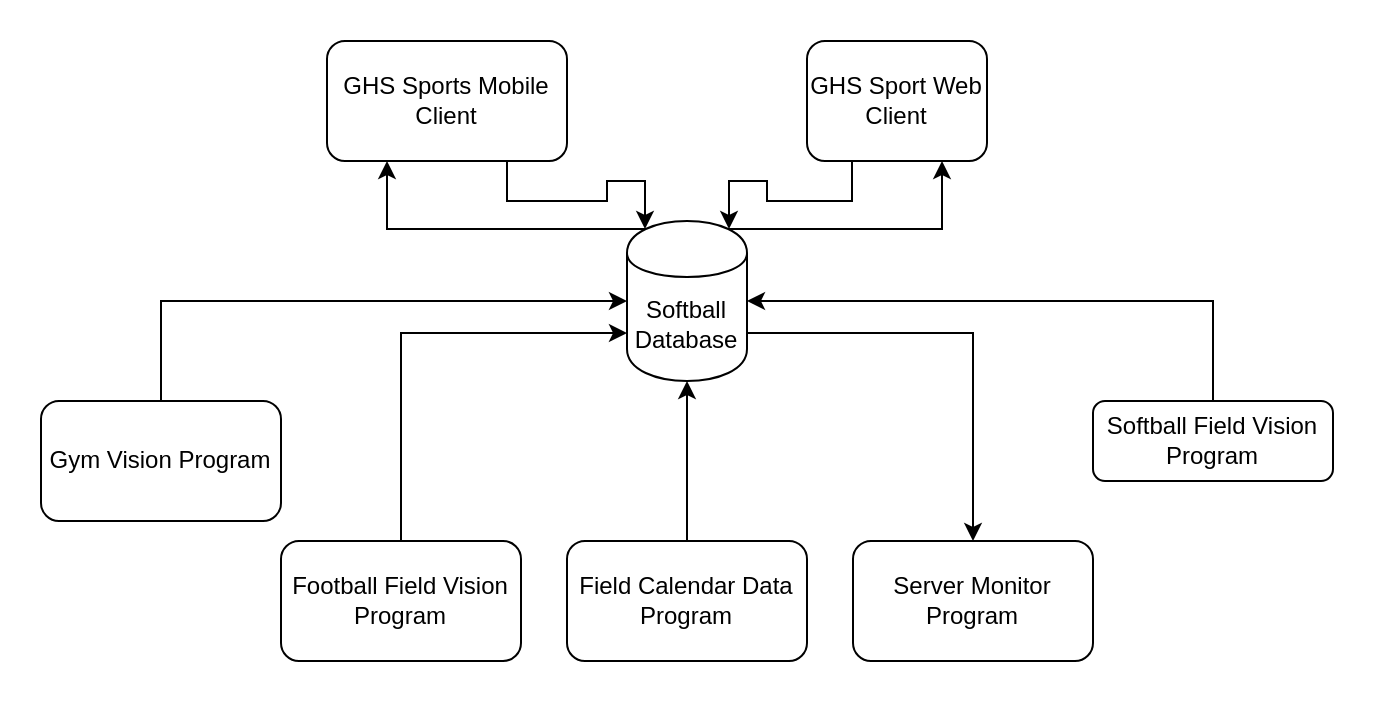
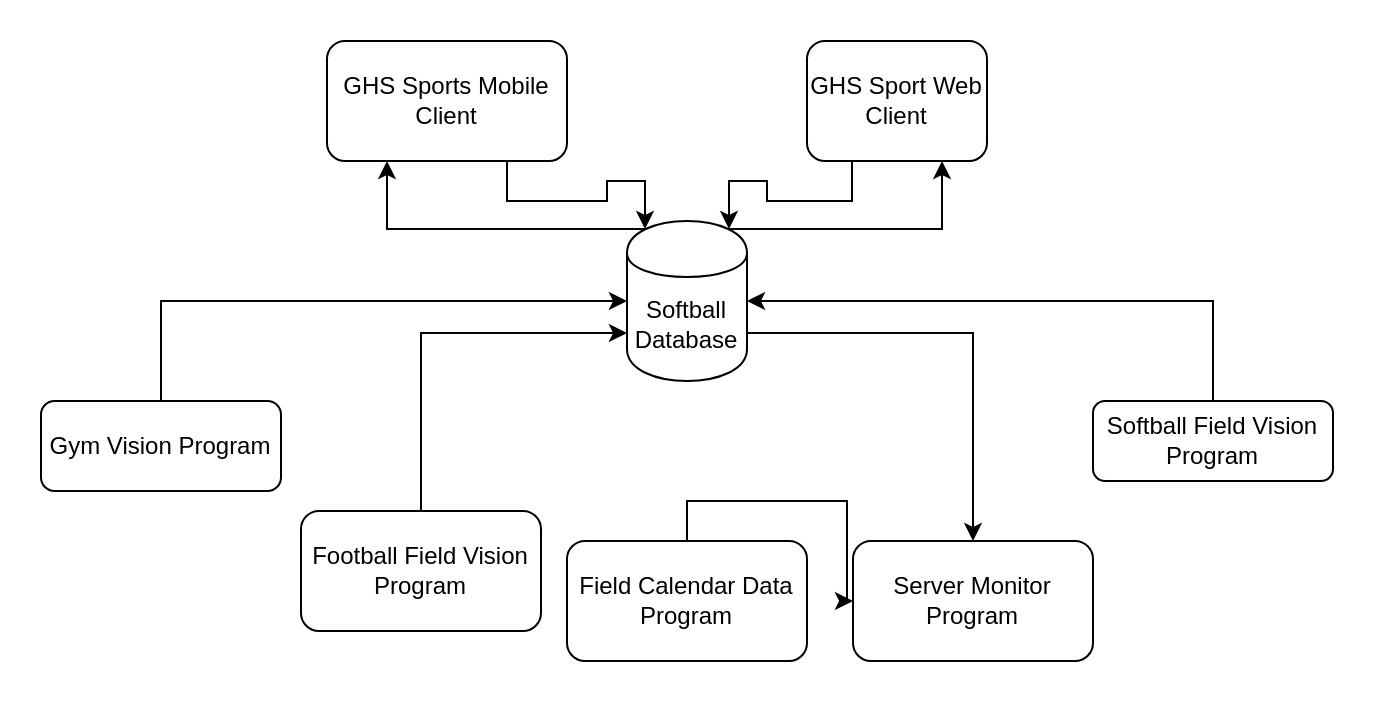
edge "Field Calendar Data Program" -> "Softball Database": now "Field Calendar Data Program" -> "Server Monitor Program"
node "Gym Vision Program": size 240x120 -> 240x90
node "Football Field Vision Program": moved (401, 601) -> (421, 571)
